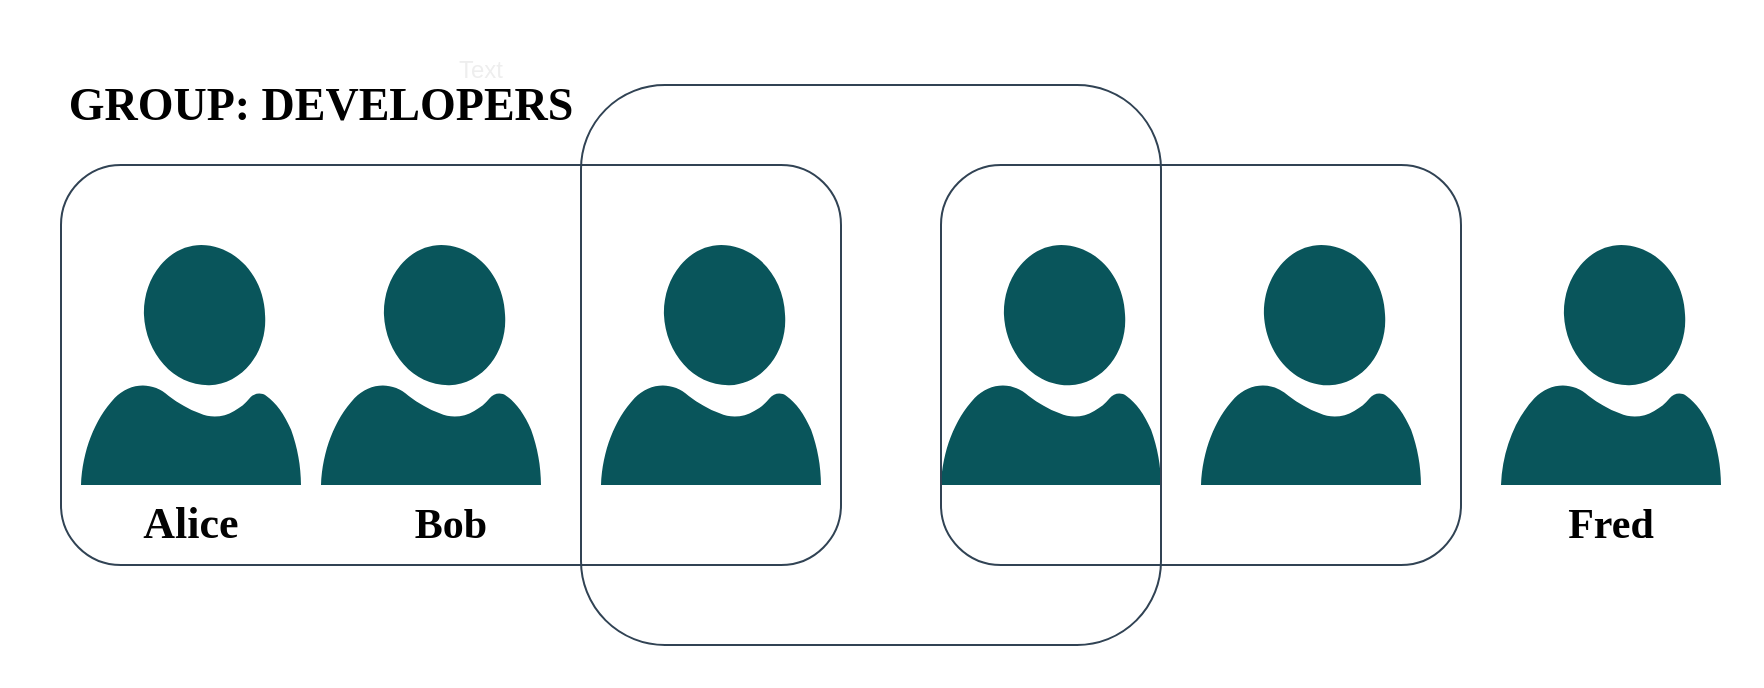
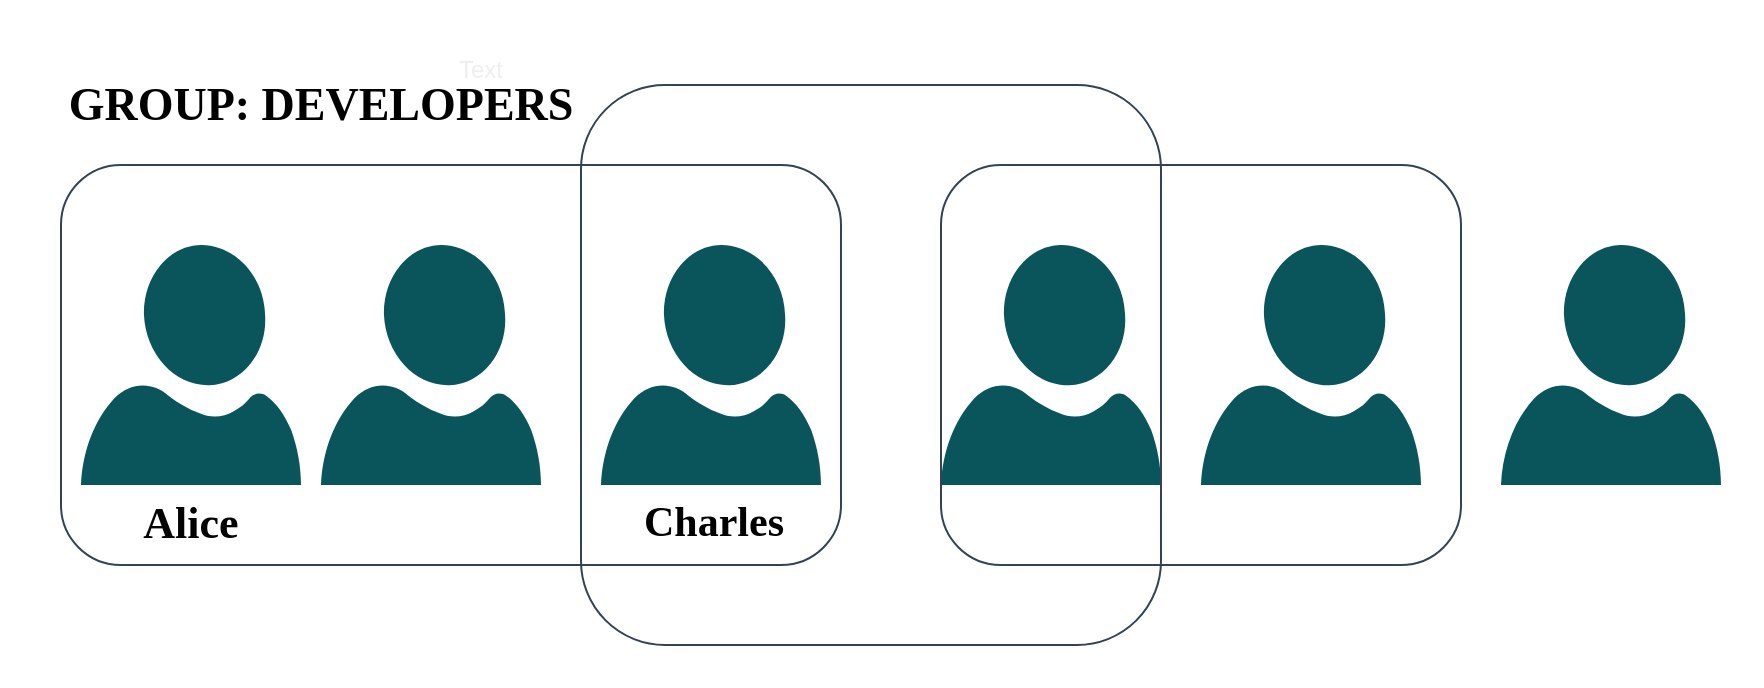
node "Bob": removed
node "Charles": added
node "Fred": removed
